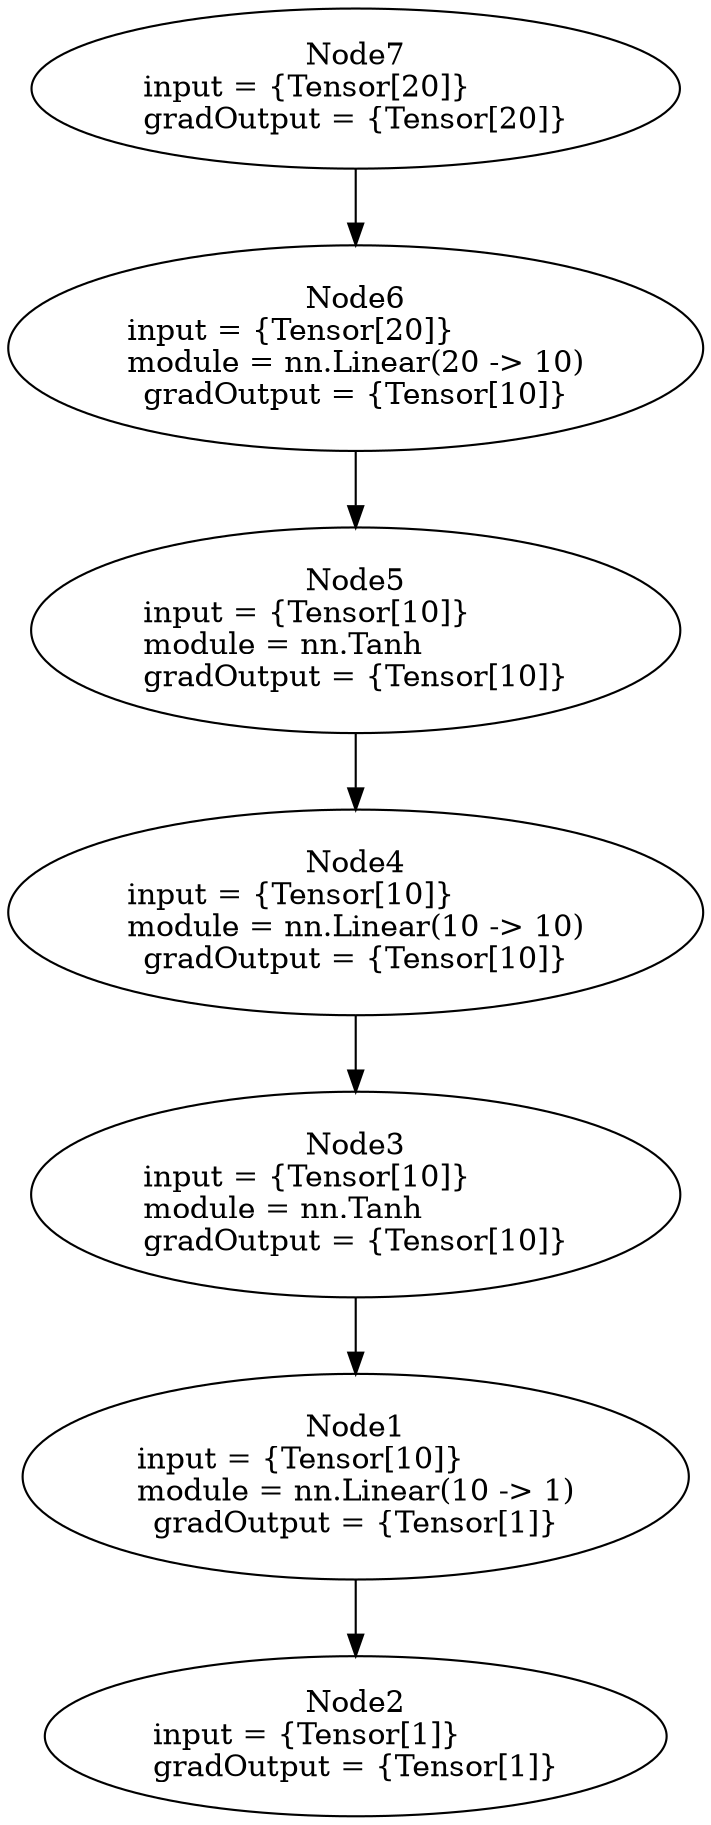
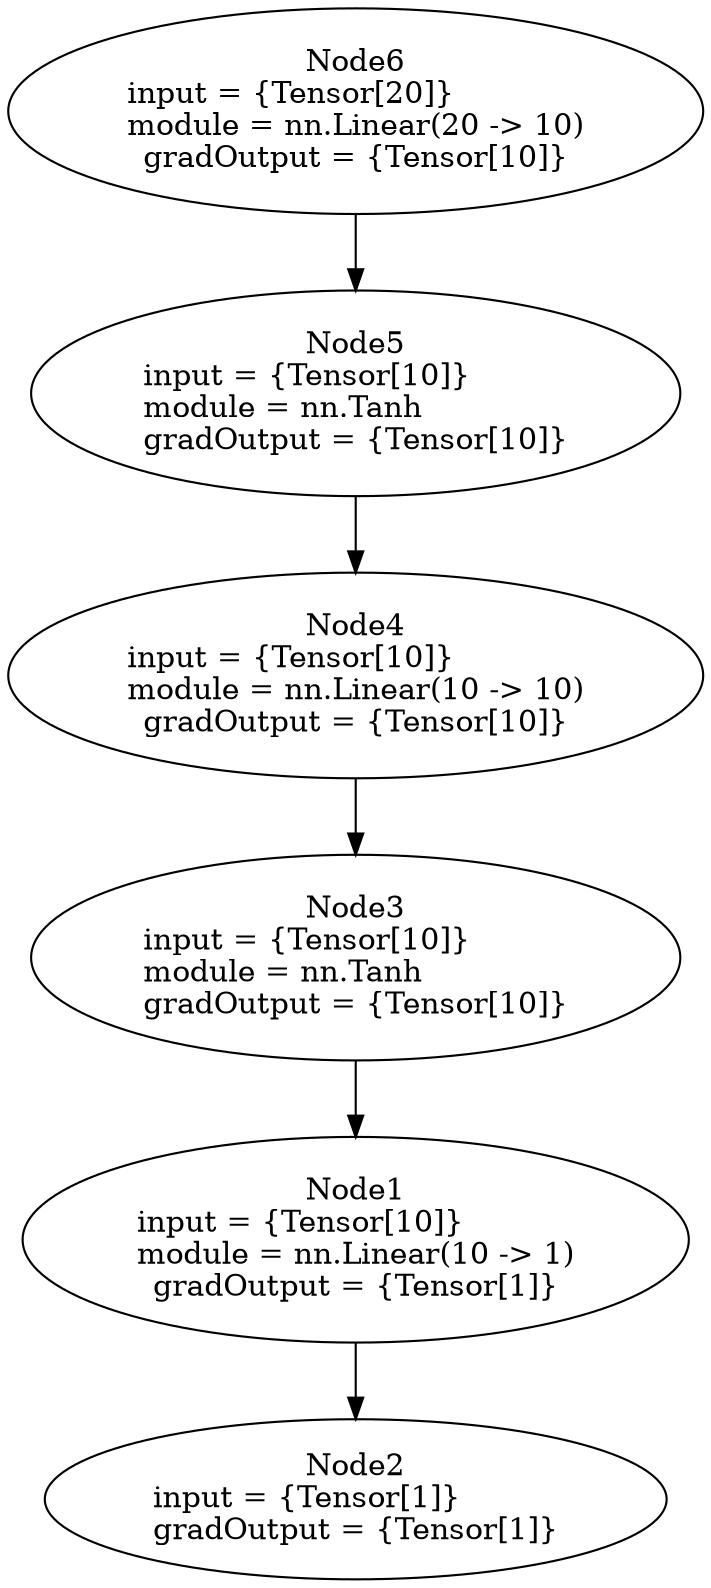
node "Node7 input = {Tensor[20]} gradOutput = {Tensor[20]}": removed
